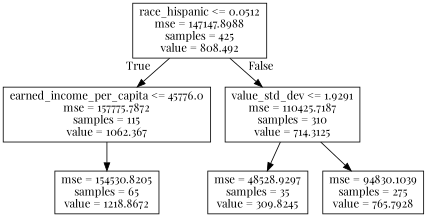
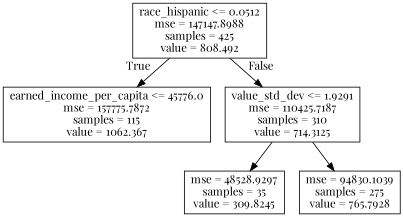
node "mse = 154530.8205 samples = 65 value = 1218.8672": removed
